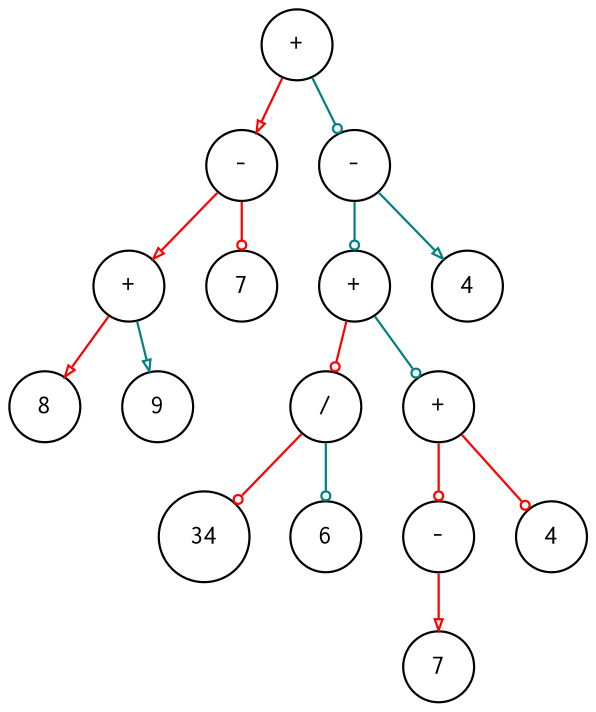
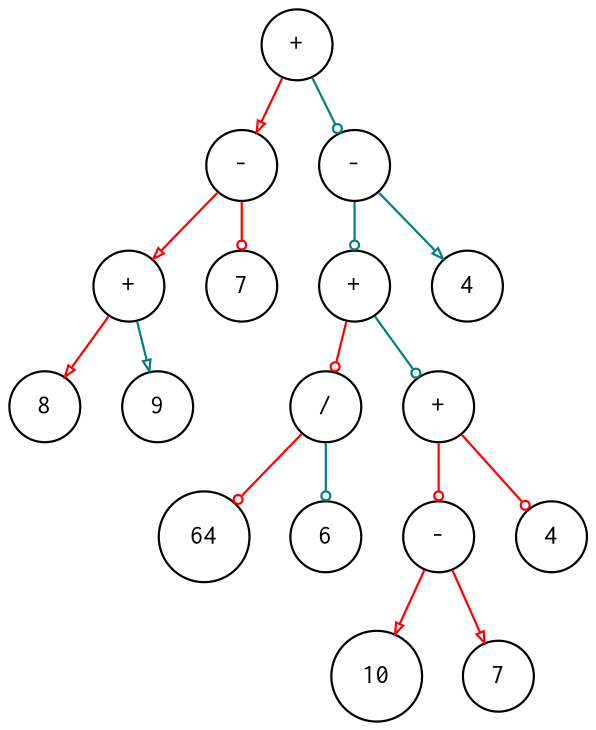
node "34": label "34" -> "64"
node "10": added
